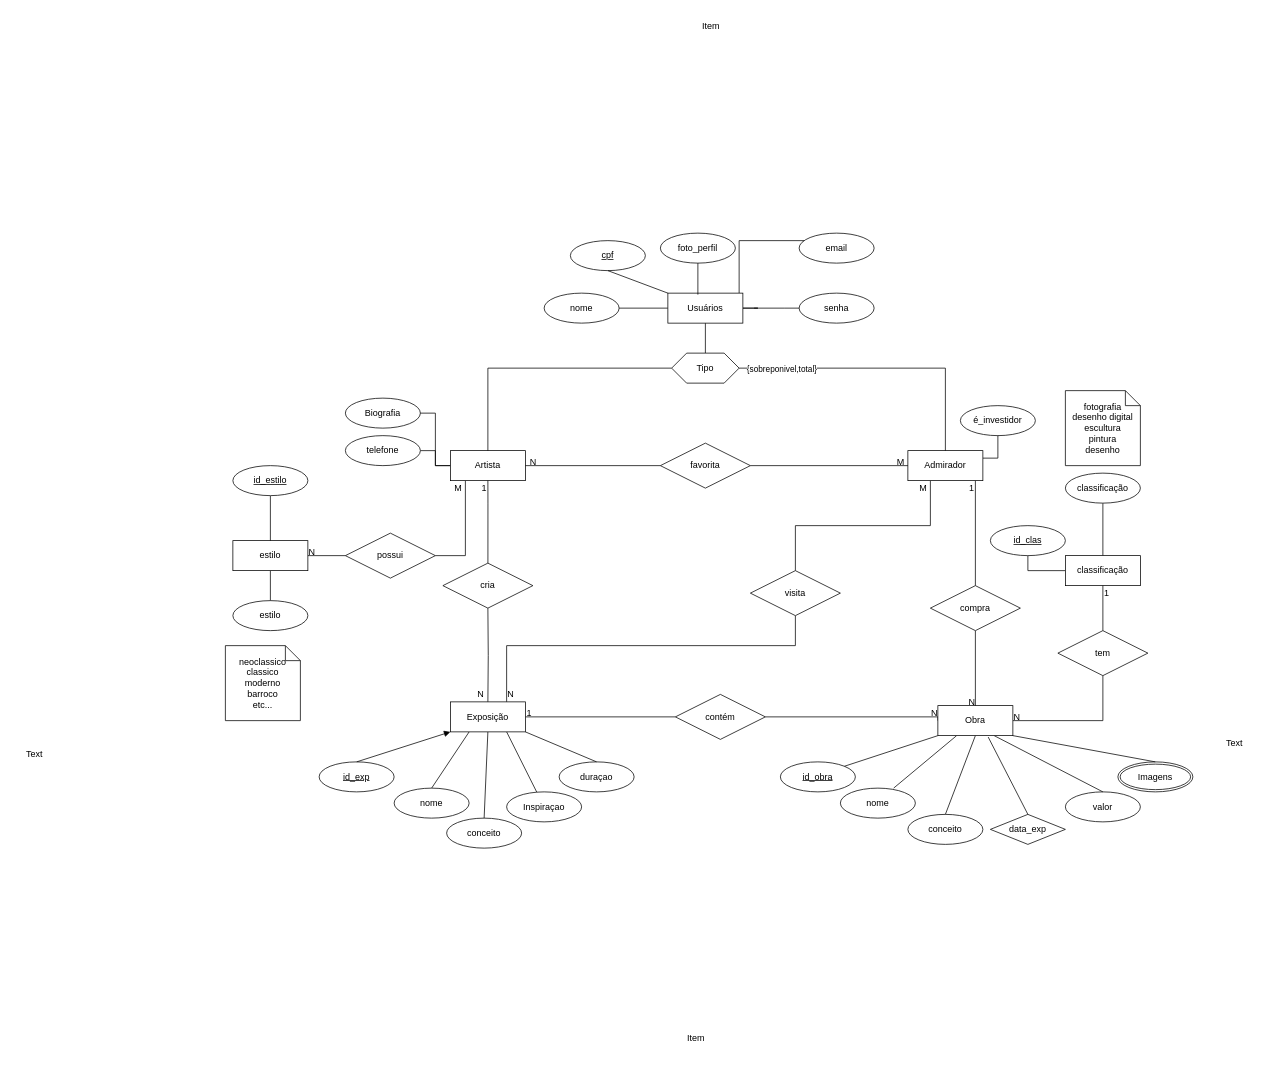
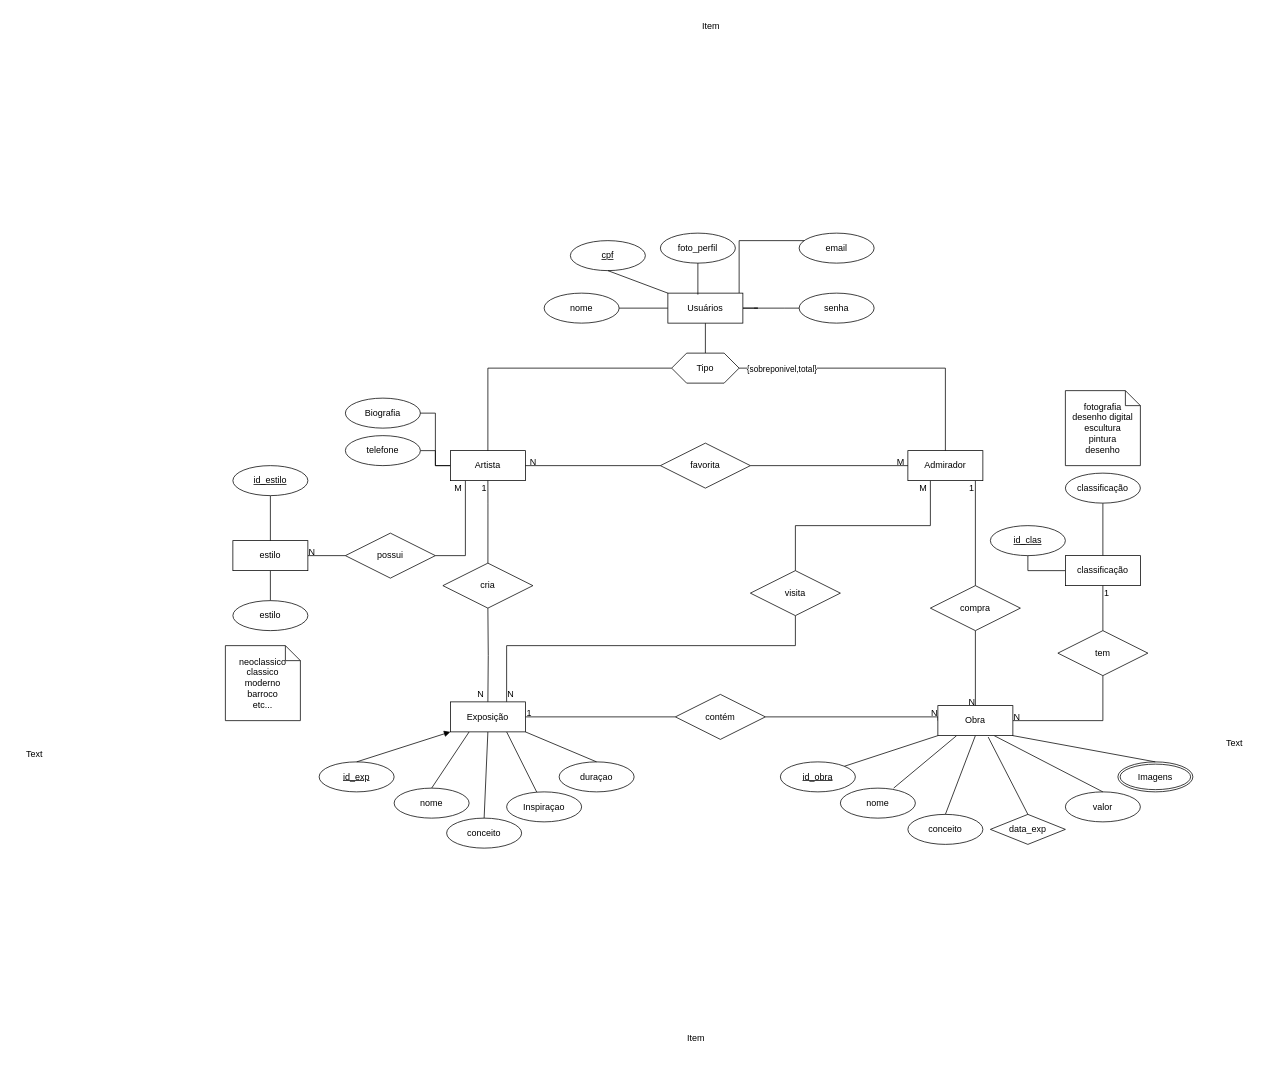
node "é_investidor": removed
edge "é_investidor" -- "Admirador": removed
